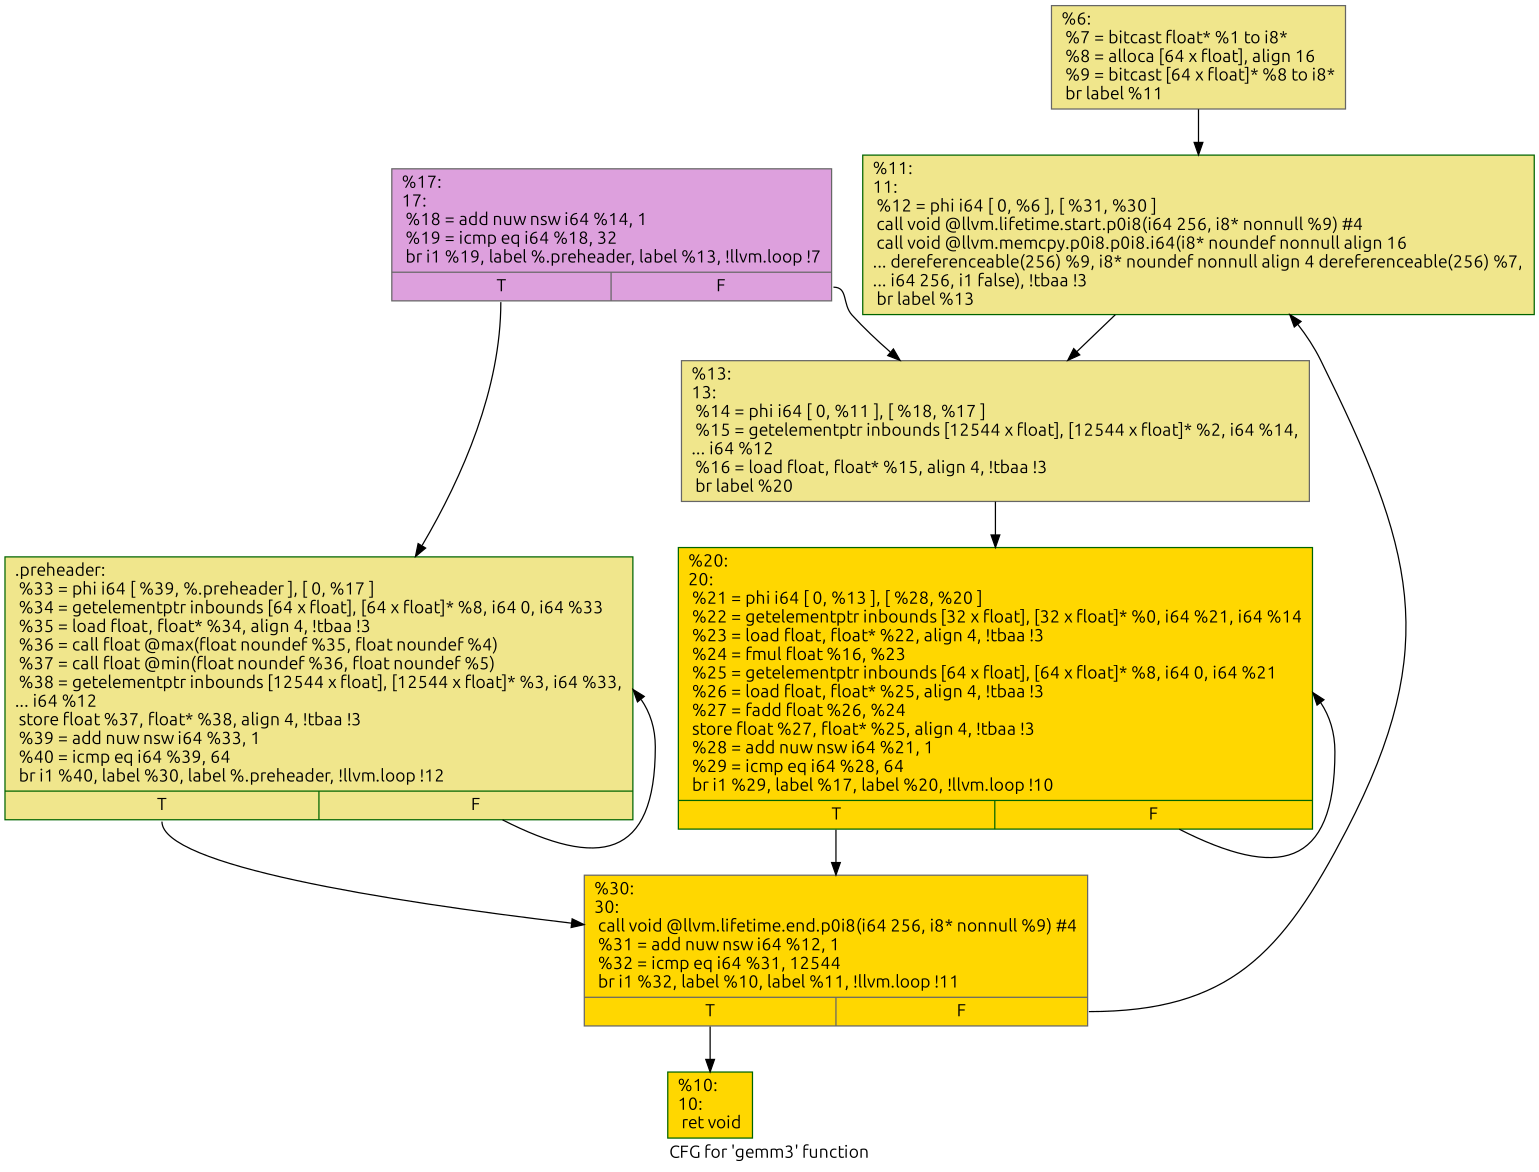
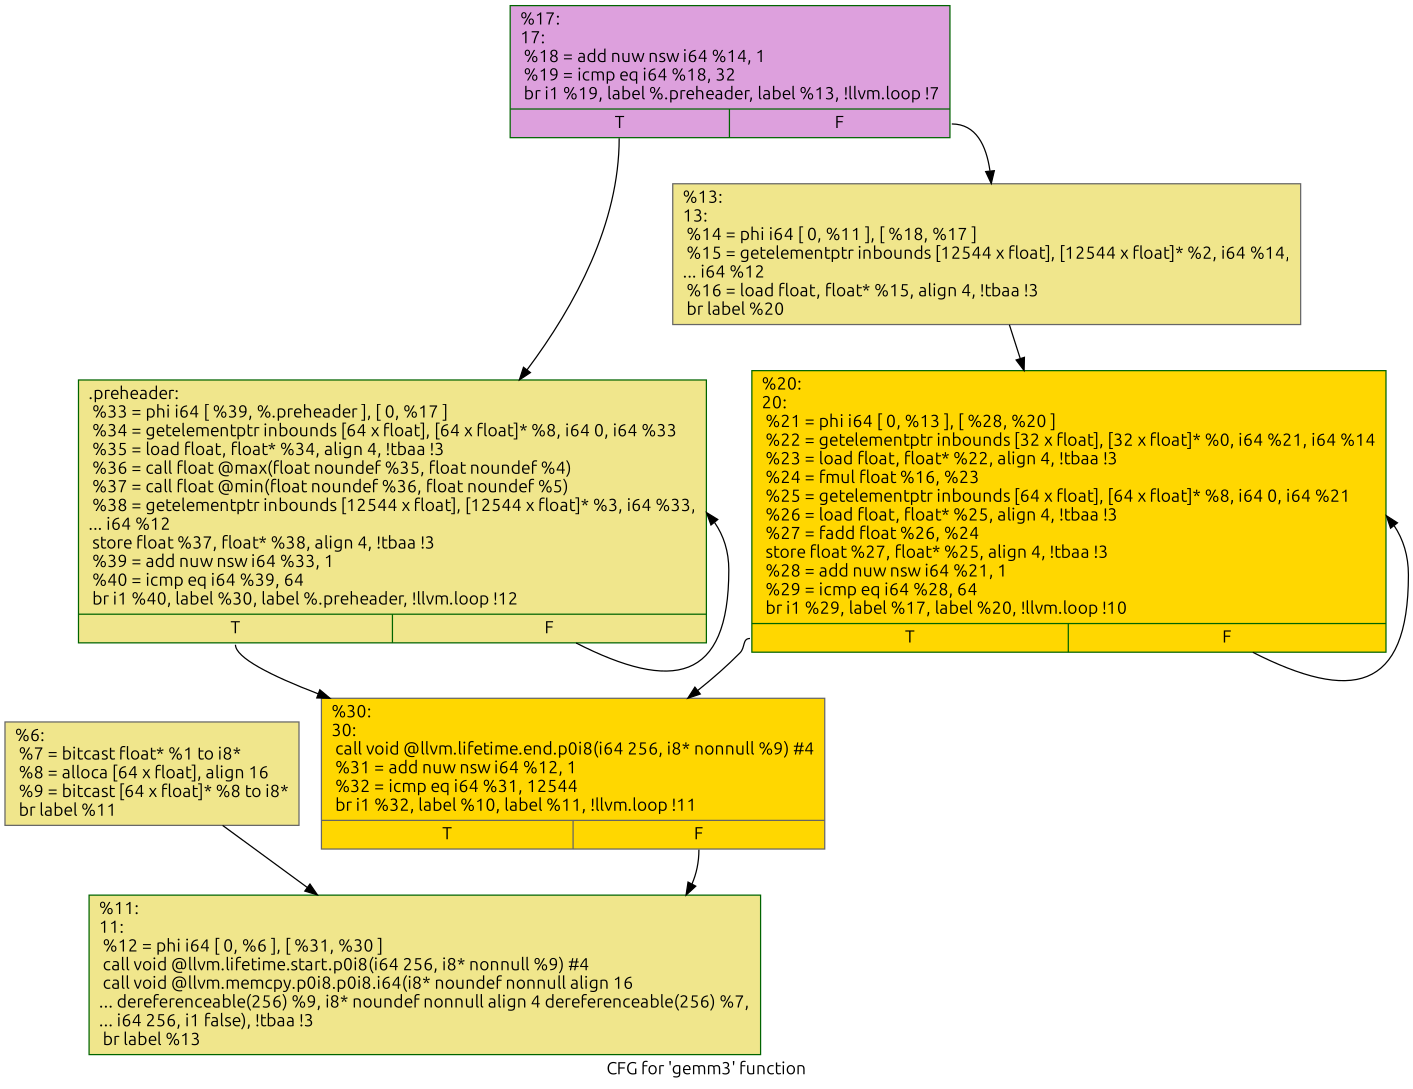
node "%17:": color gray40 -> darkgreen
edge "%11:" -> "%13:": removed
node "%10:": removed
